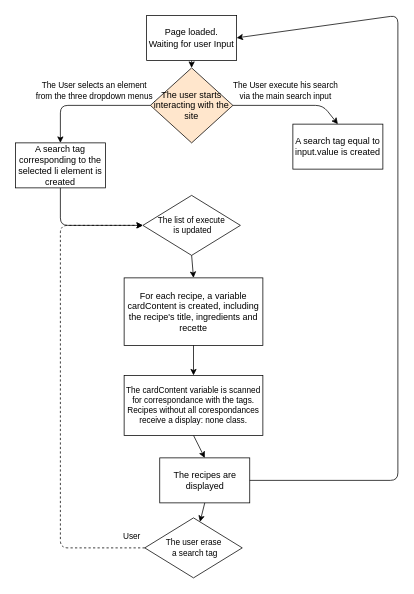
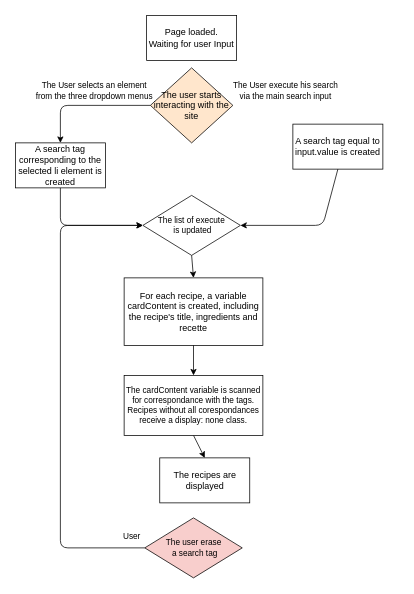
edge "The recipes are displayed" -> "Page loaded. Waiting for user Input": removed
edge "Page loaded. Waiting for user Input" -> "The user starts interacting with the site": removed
edge "The user starts interacting with the site" -> "A search tag equal to input.value is created": removed
edge "A search tag equal to input.value is created" -> "The list of execute is updated": added
edge "The user erase a search tag" -> "The list of execute is updated": style dashed -> solid
edge "The recipes are displayed" -> "The user erase a search tag": removed
node "The user erase a search tag": fillcolor #ffffff -> #f8cecc
